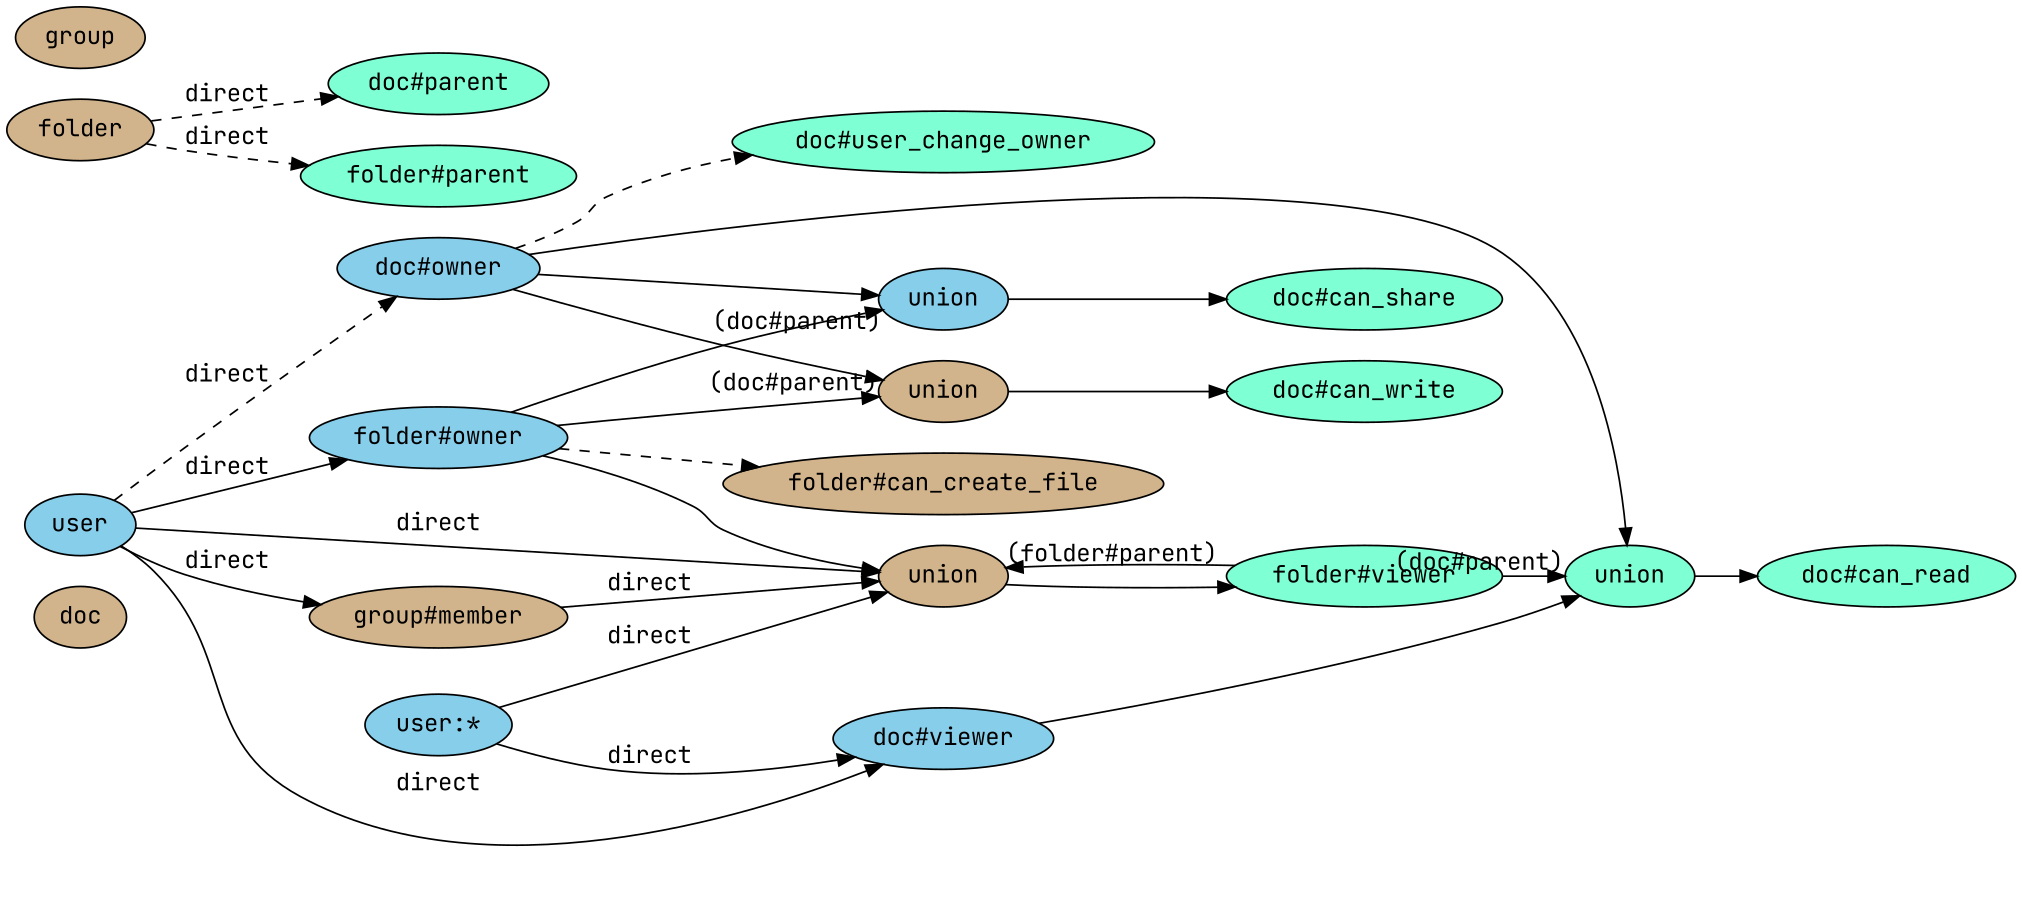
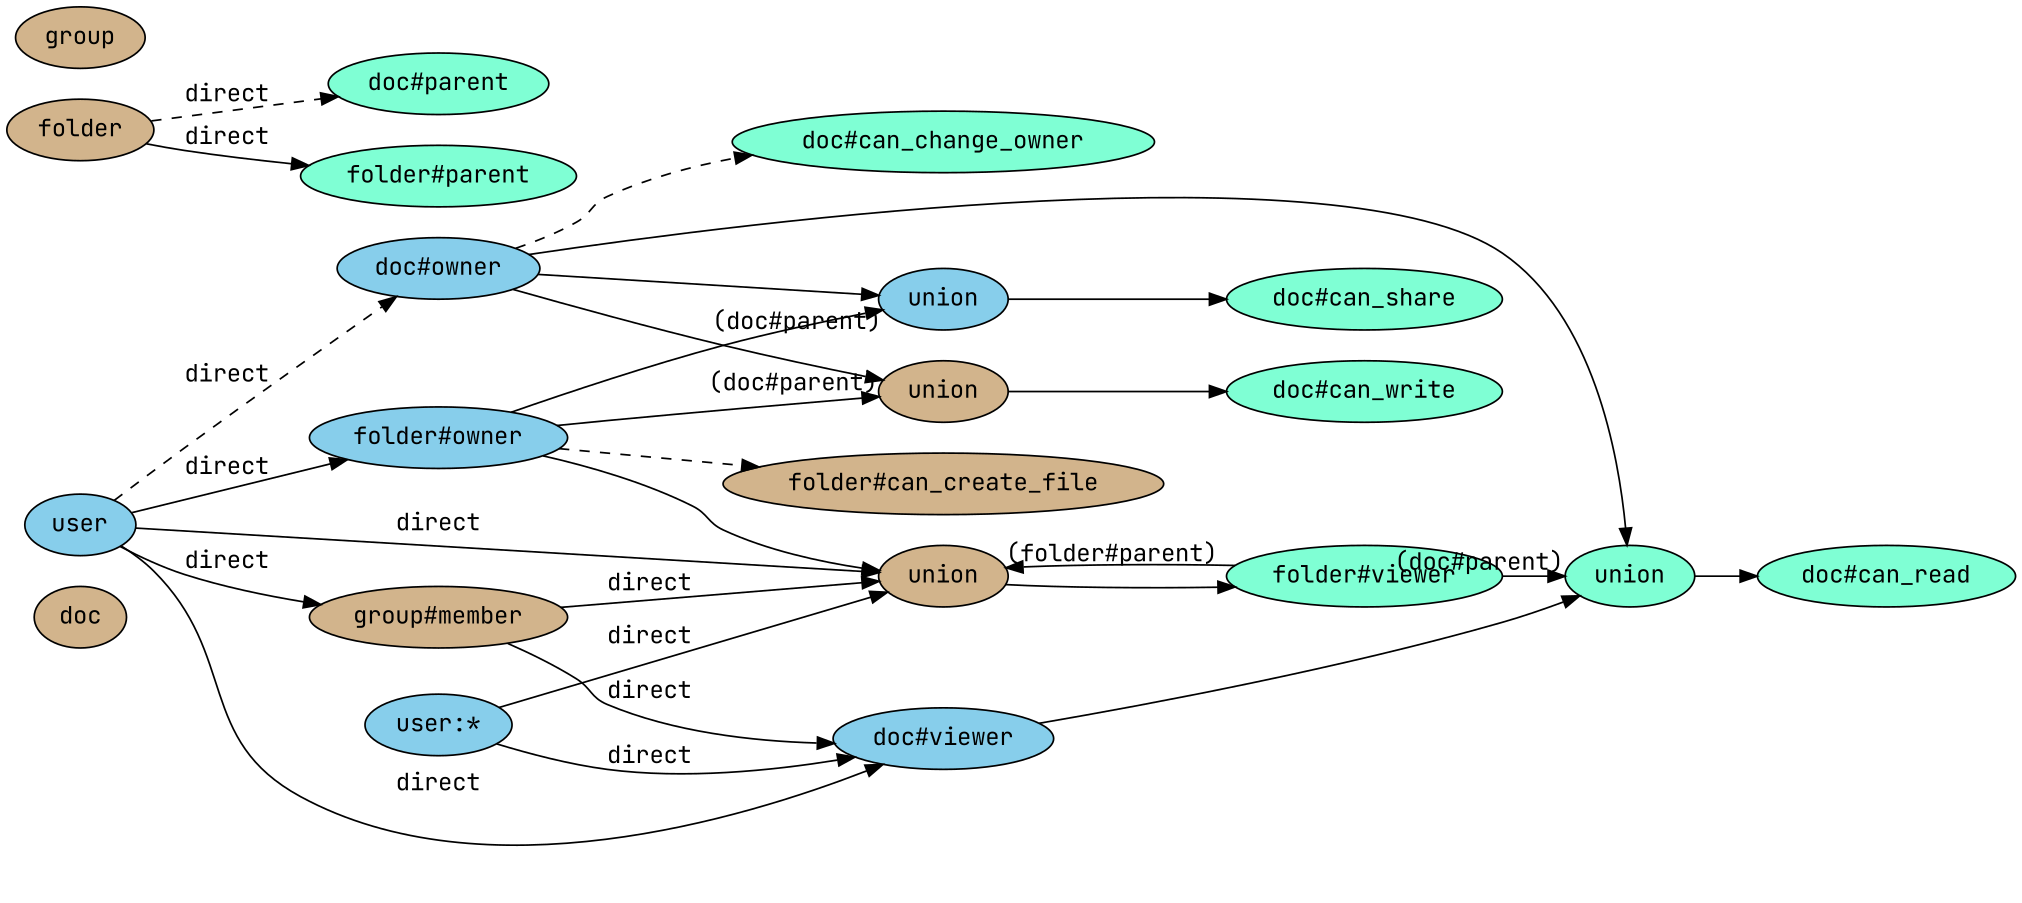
node "doc#user_change_owner": label "doc#user_change_owner" -> "doc#can_change_owner"
edge "folder" -> "folder#parent": style dashed -> solid
edge "group#member" -> "doc#viewer": added, label "direct"
